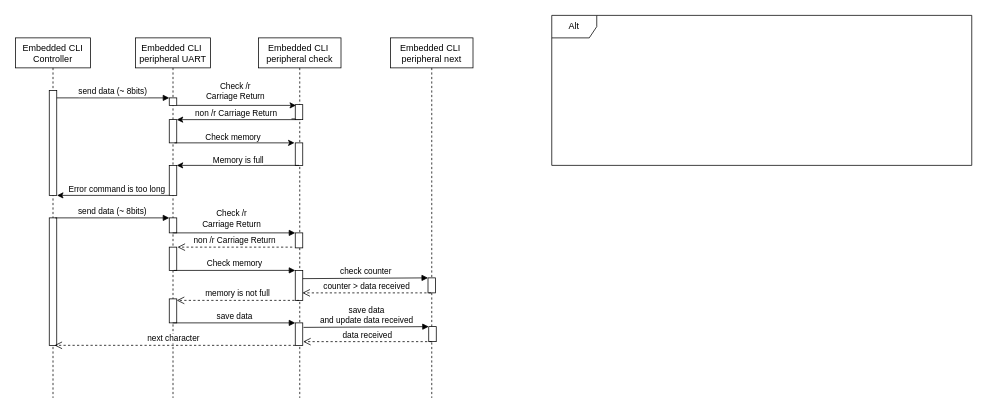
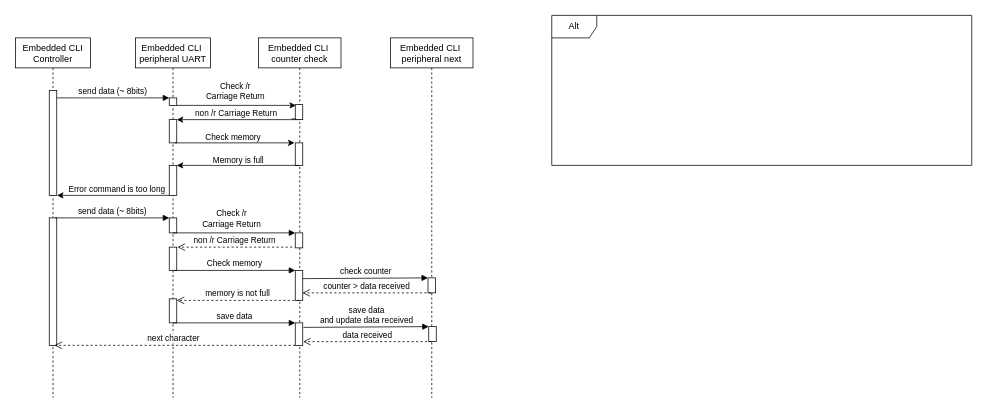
node "Embedded CLI peripheral check": label "Embedded CLI peripheral check" -> "Embedded CLI counter check"
